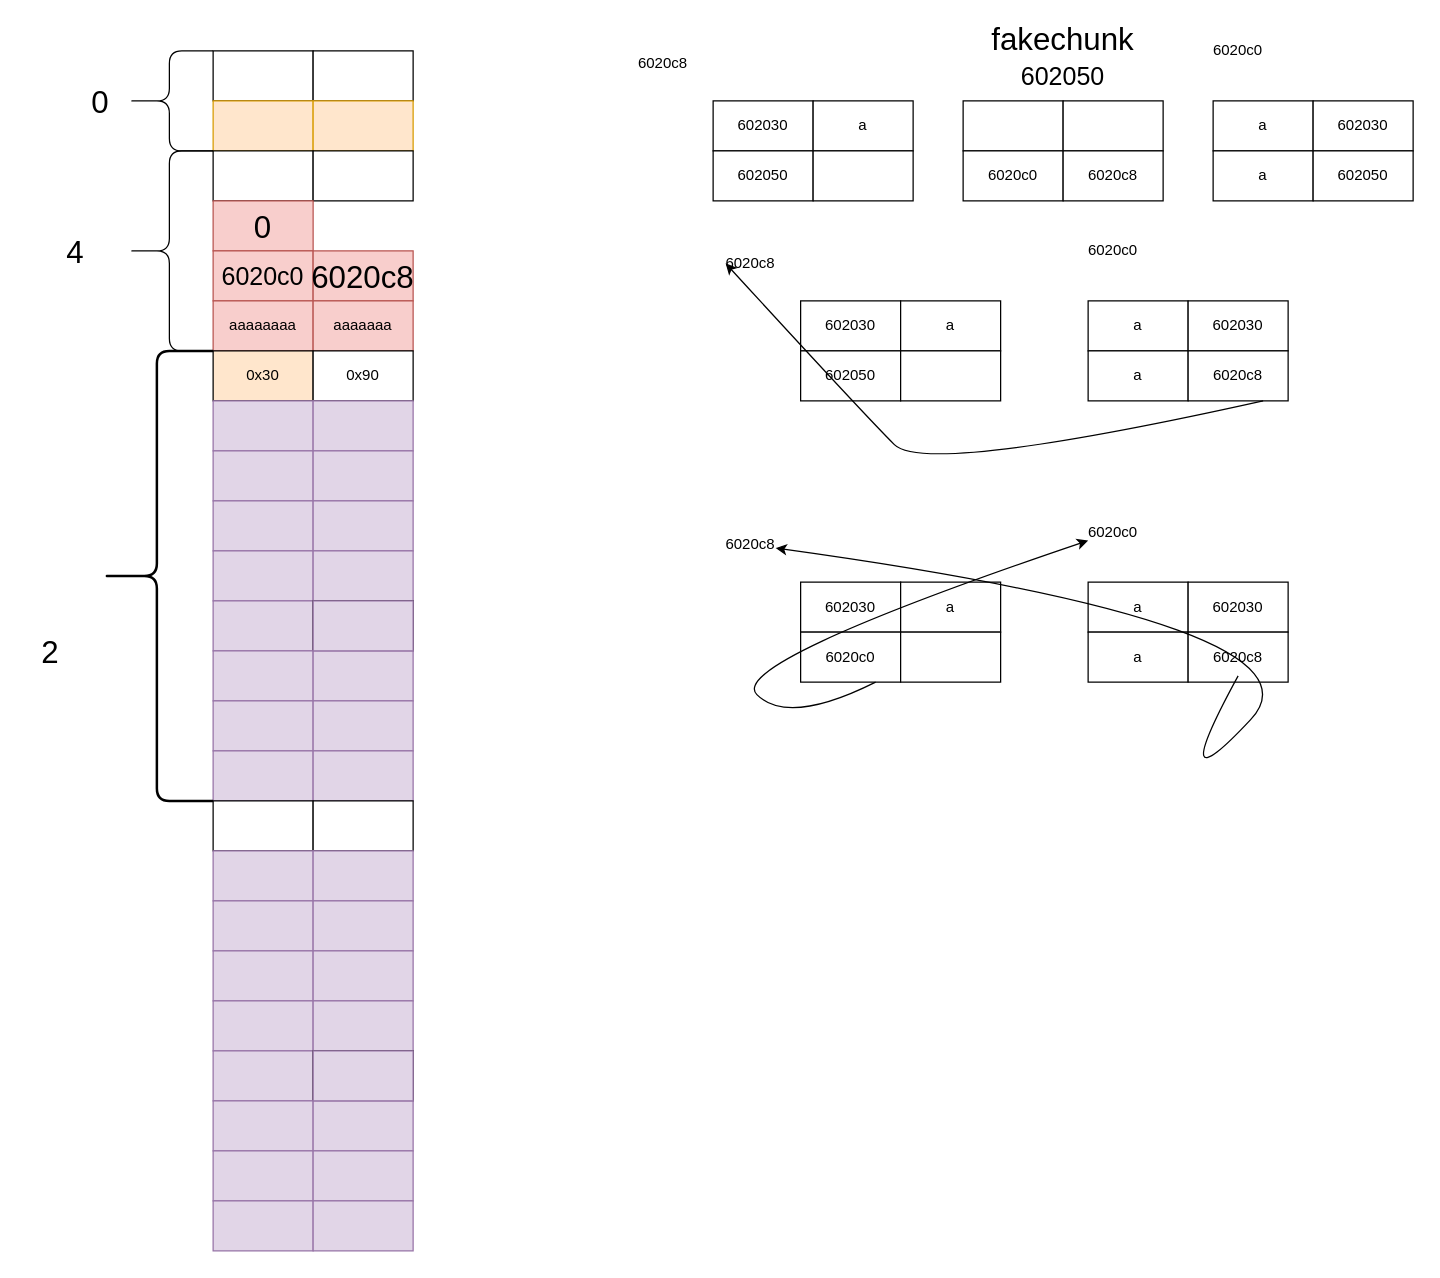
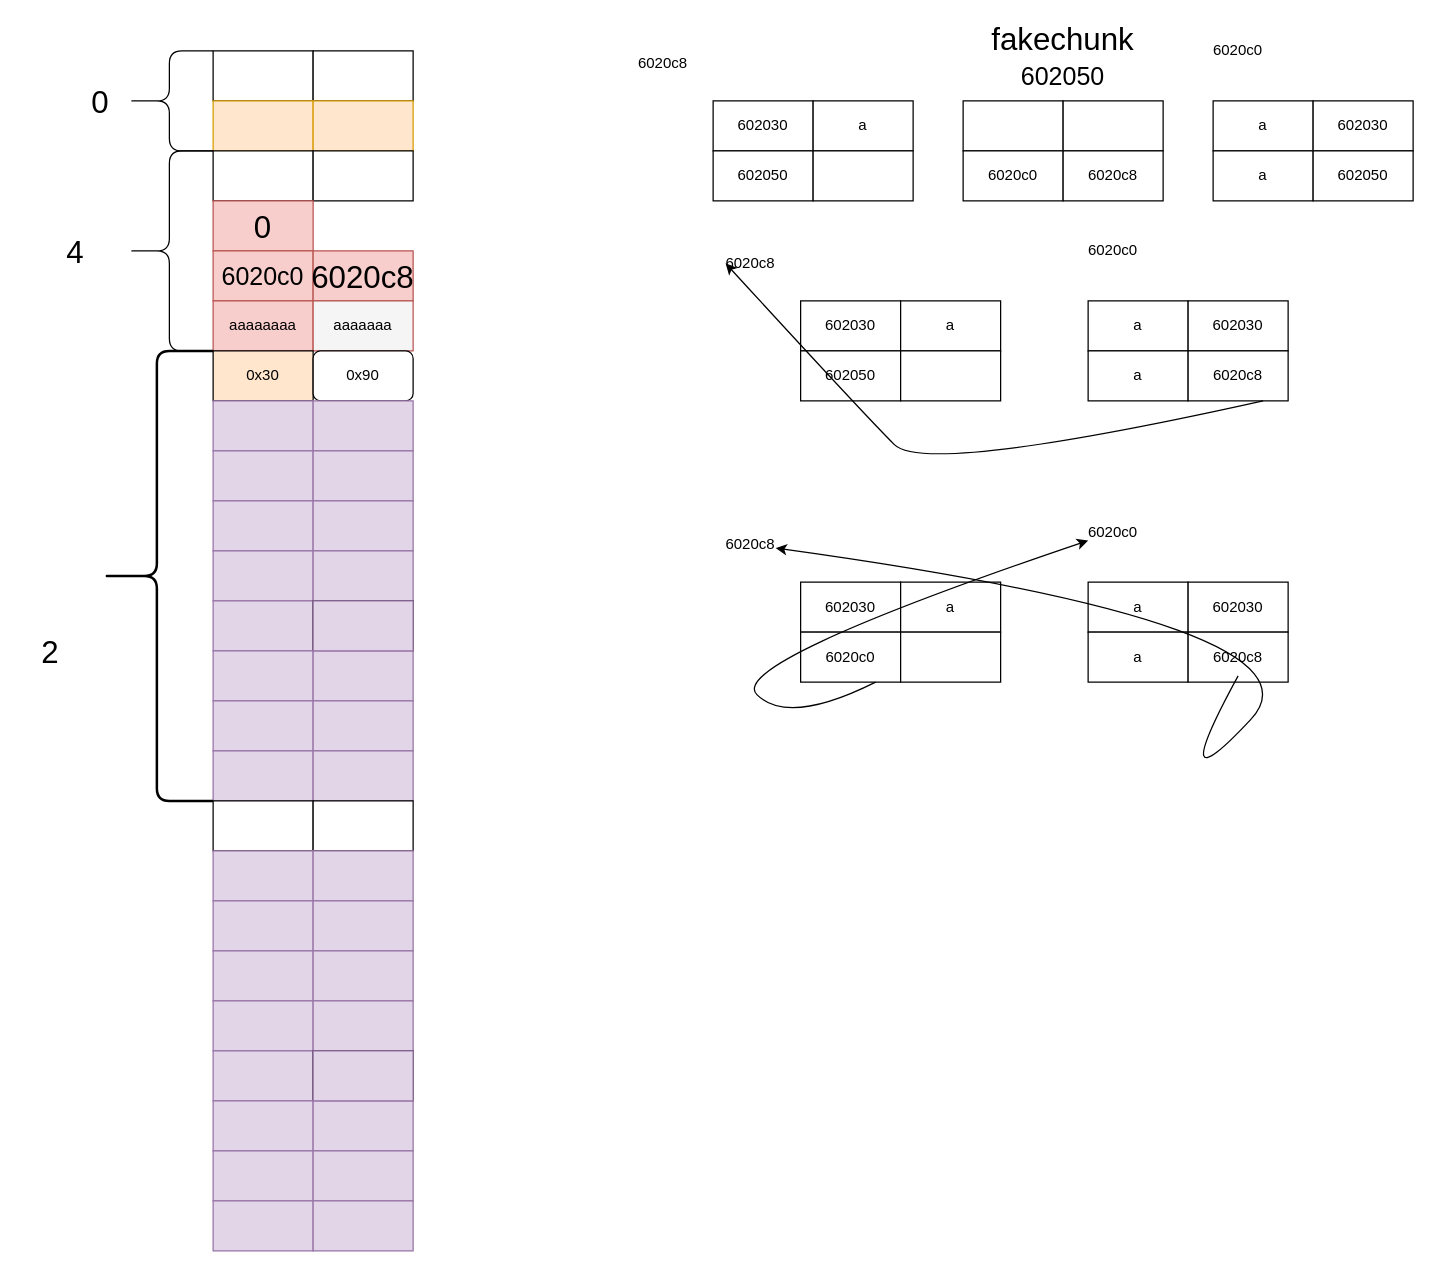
node "aaaaaaa": fillcolor #f8cecc -> #f5f5f5
node "0x90": shape rectangle -> rounded rectangle
